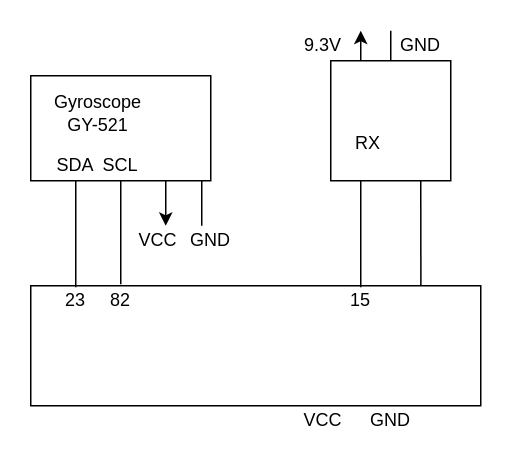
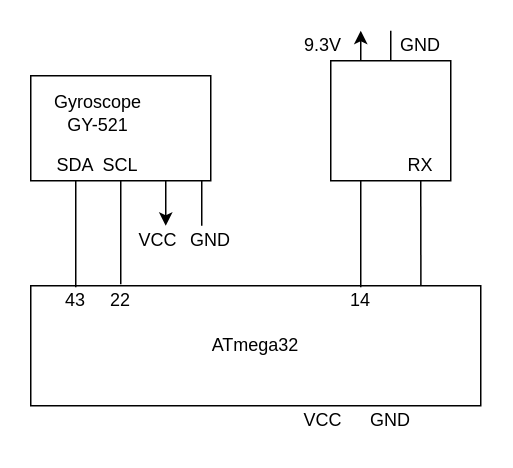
node "RX": moved (368, 143) -> (421, 166)
node "23": label "23" -> "43"
node "82": label "82" -> "22"
node "15": label "15" -> "14"
node "ATmega32": added
